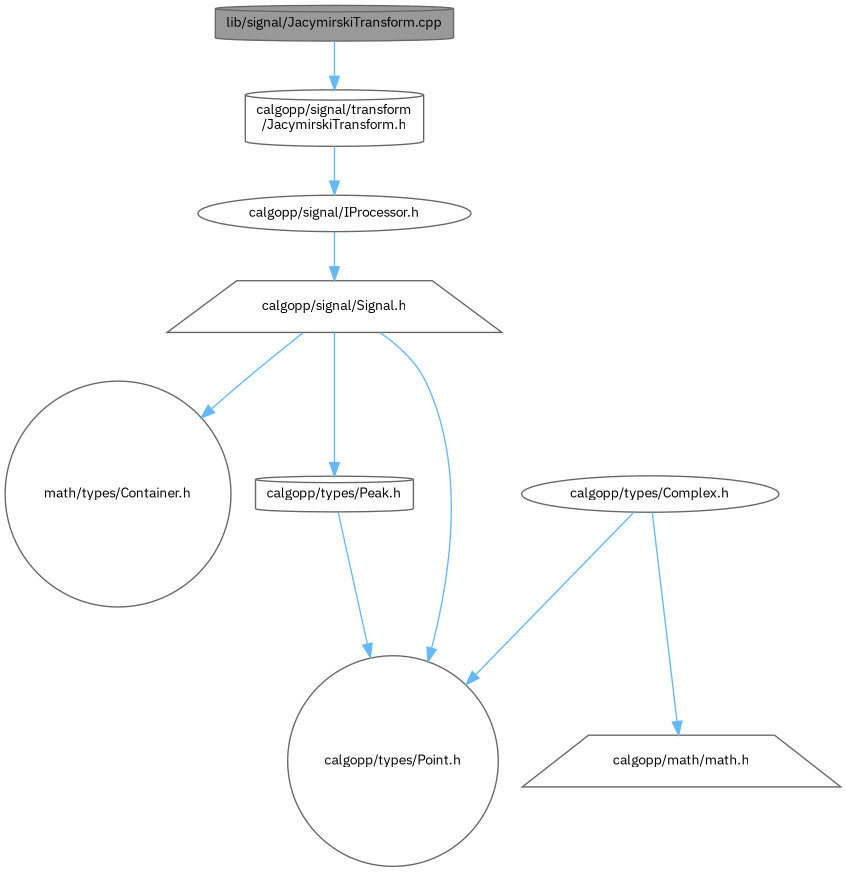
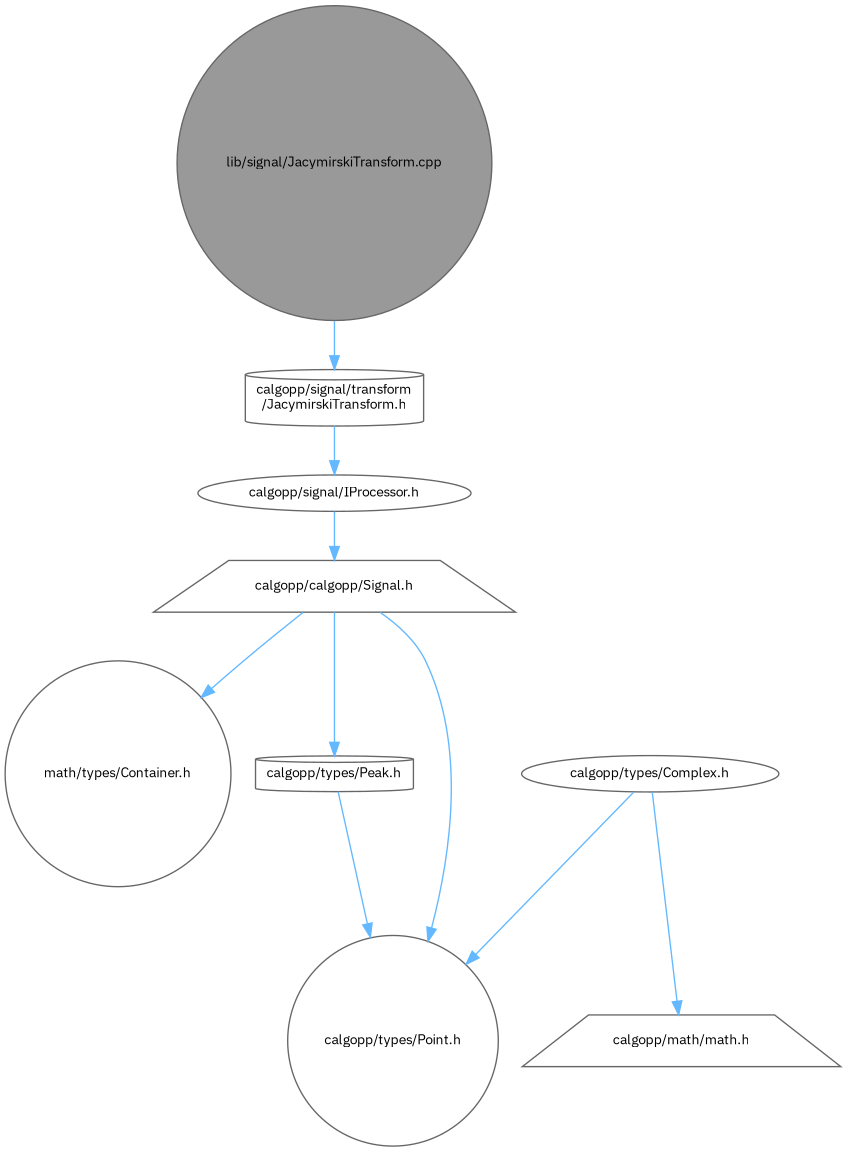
node "lib/signal/JacymirskiTransform.cpp": shape cylinder -> circle
node "calgopp/signal/Signal.h": label "calgopp/signal/Signal.h" -> "calgopp/calgopp/Signal.h"
